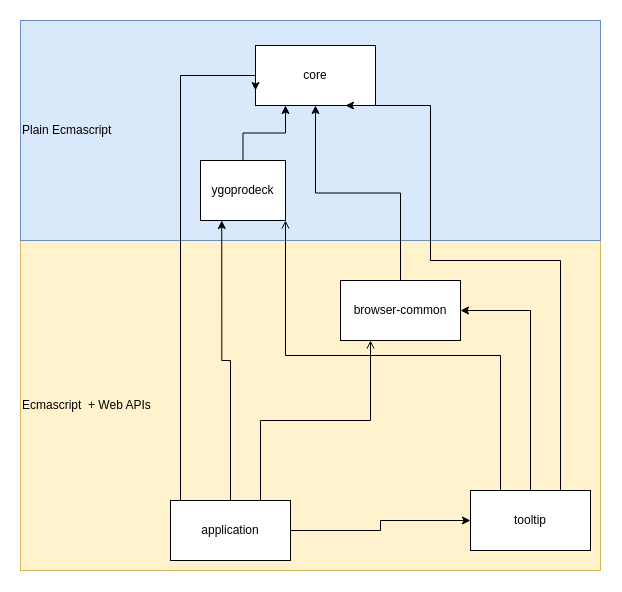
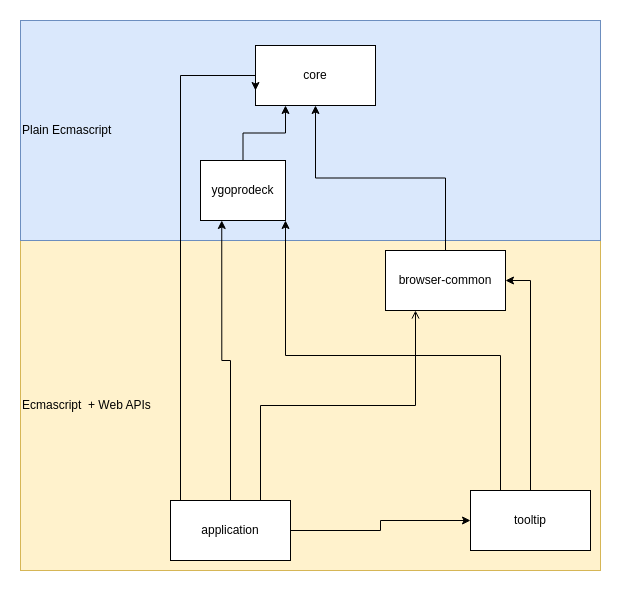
edge "tooltip" -> "ygoprodeck": arrowhead open -> classic
edge "tooltip" -> "core": removed
node "browser-common": moved (401, 311) -> (446, 281)
